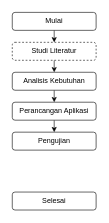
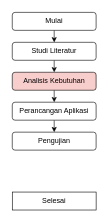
node "Studi Literatur": style dashed -> solid
node "Analisis Kebutuhan": fillcolor #ffffff -> #f8cecc
node "Selesai": shape rounded rectangle -> rectangle
